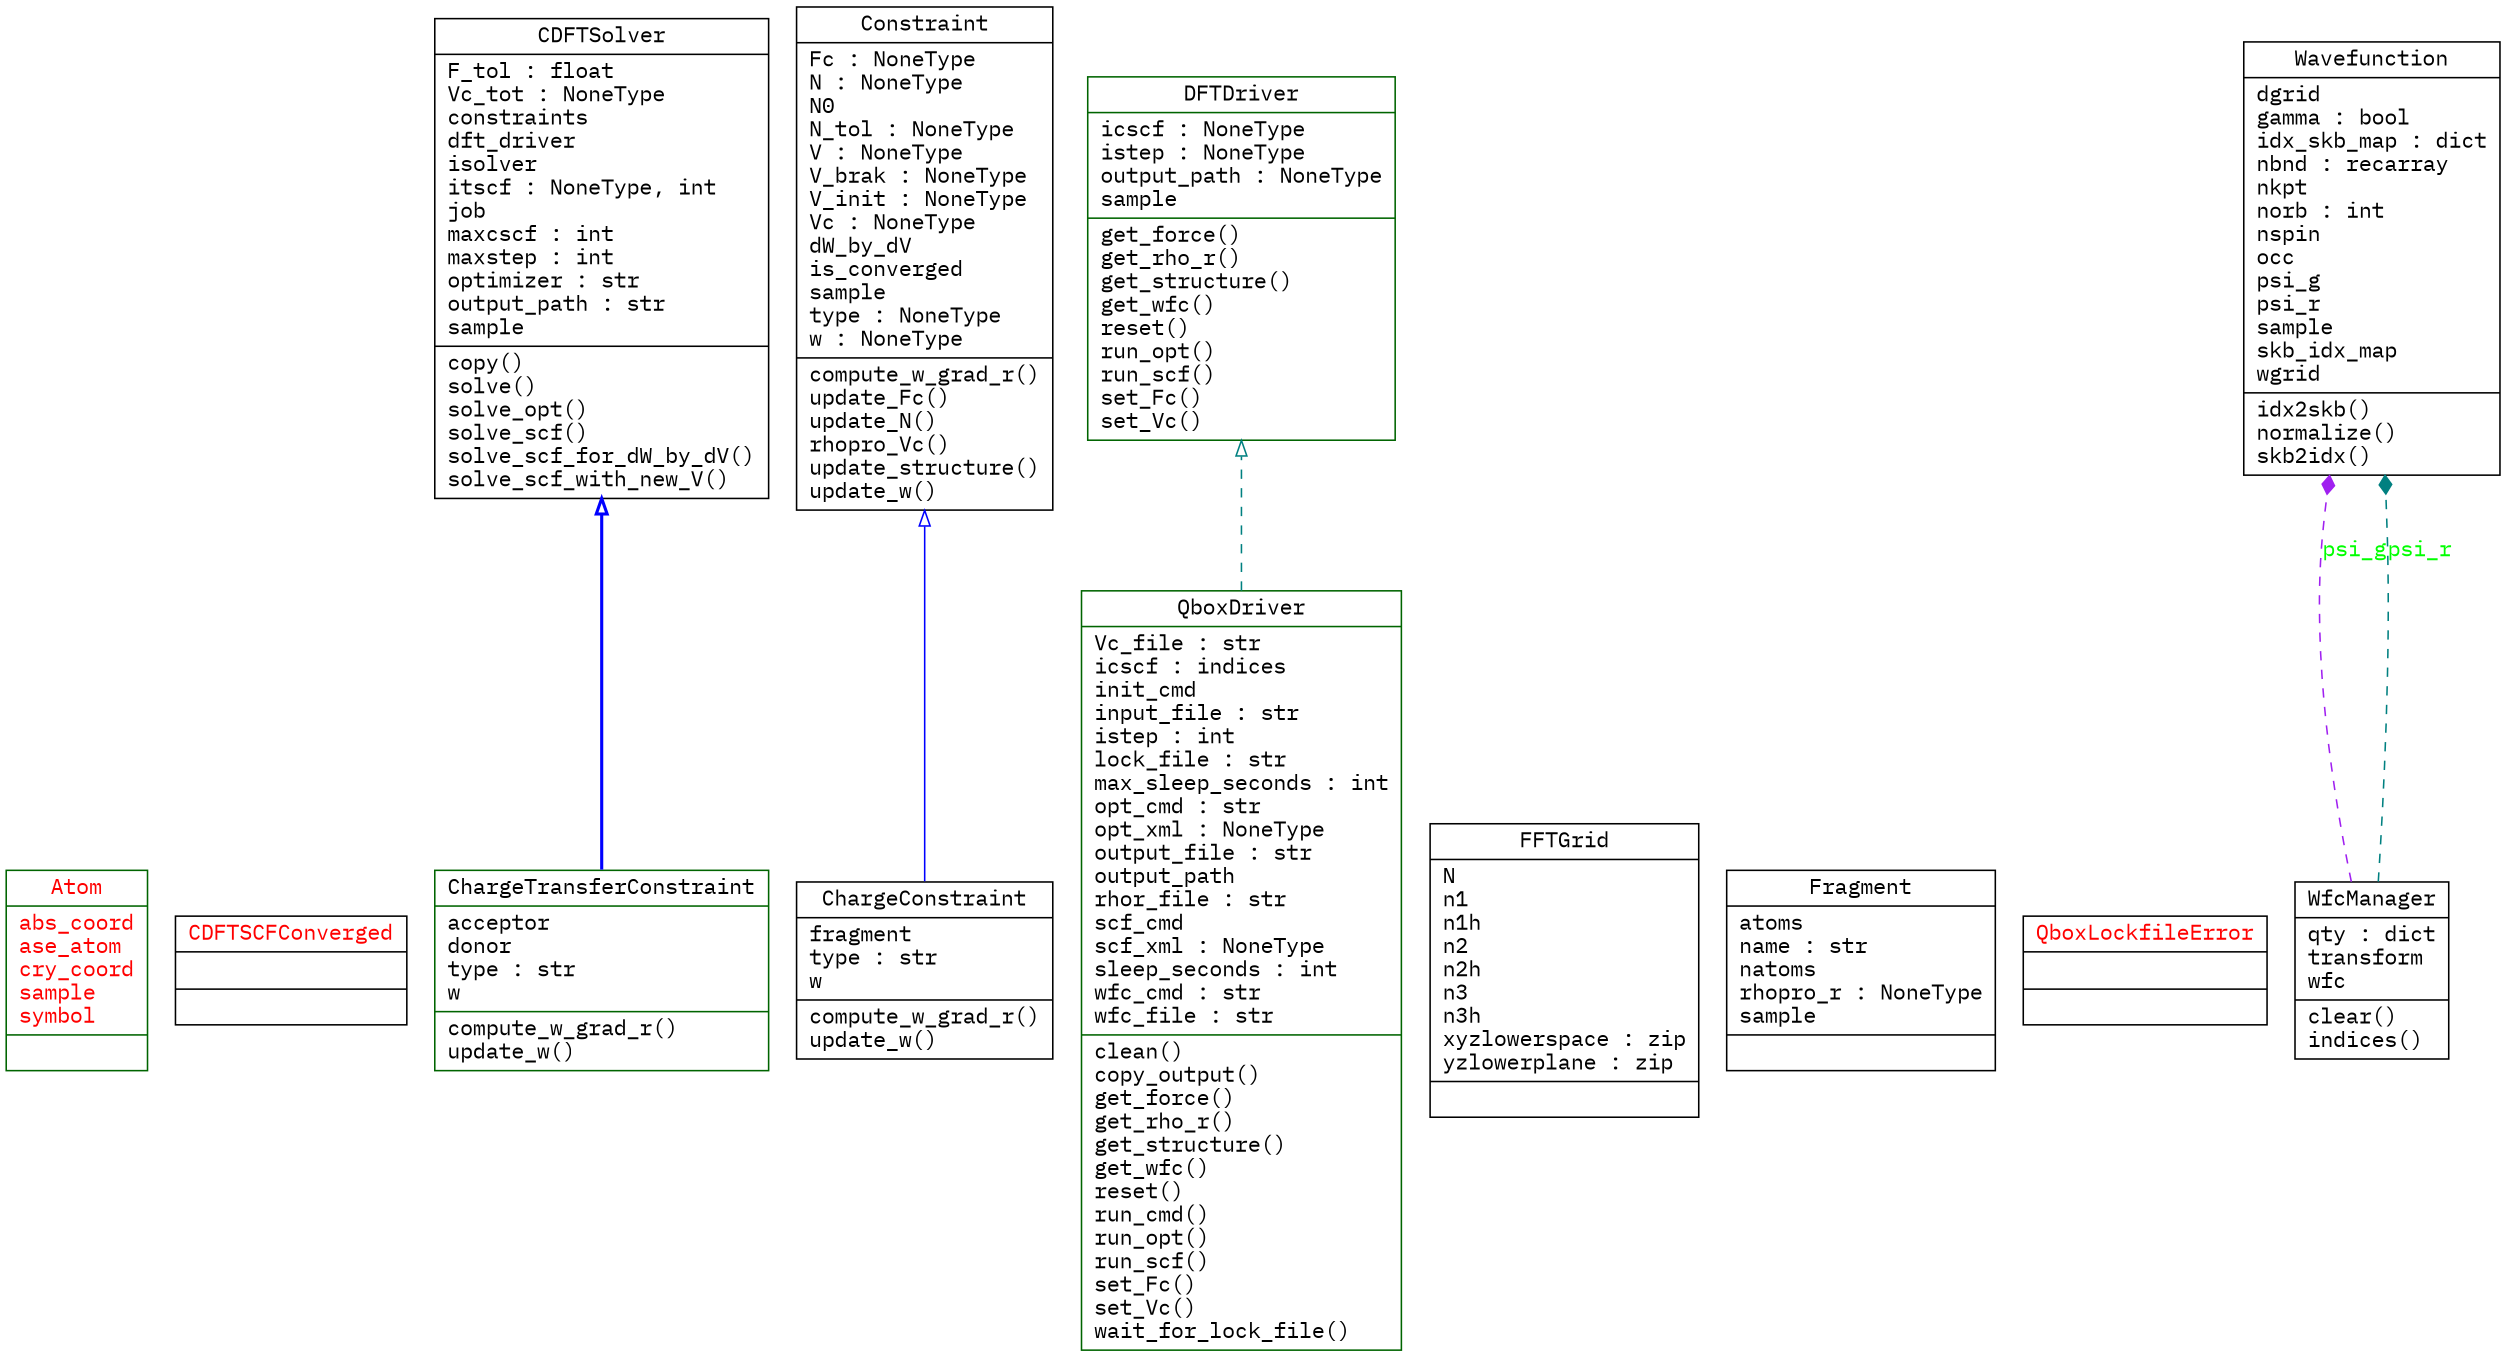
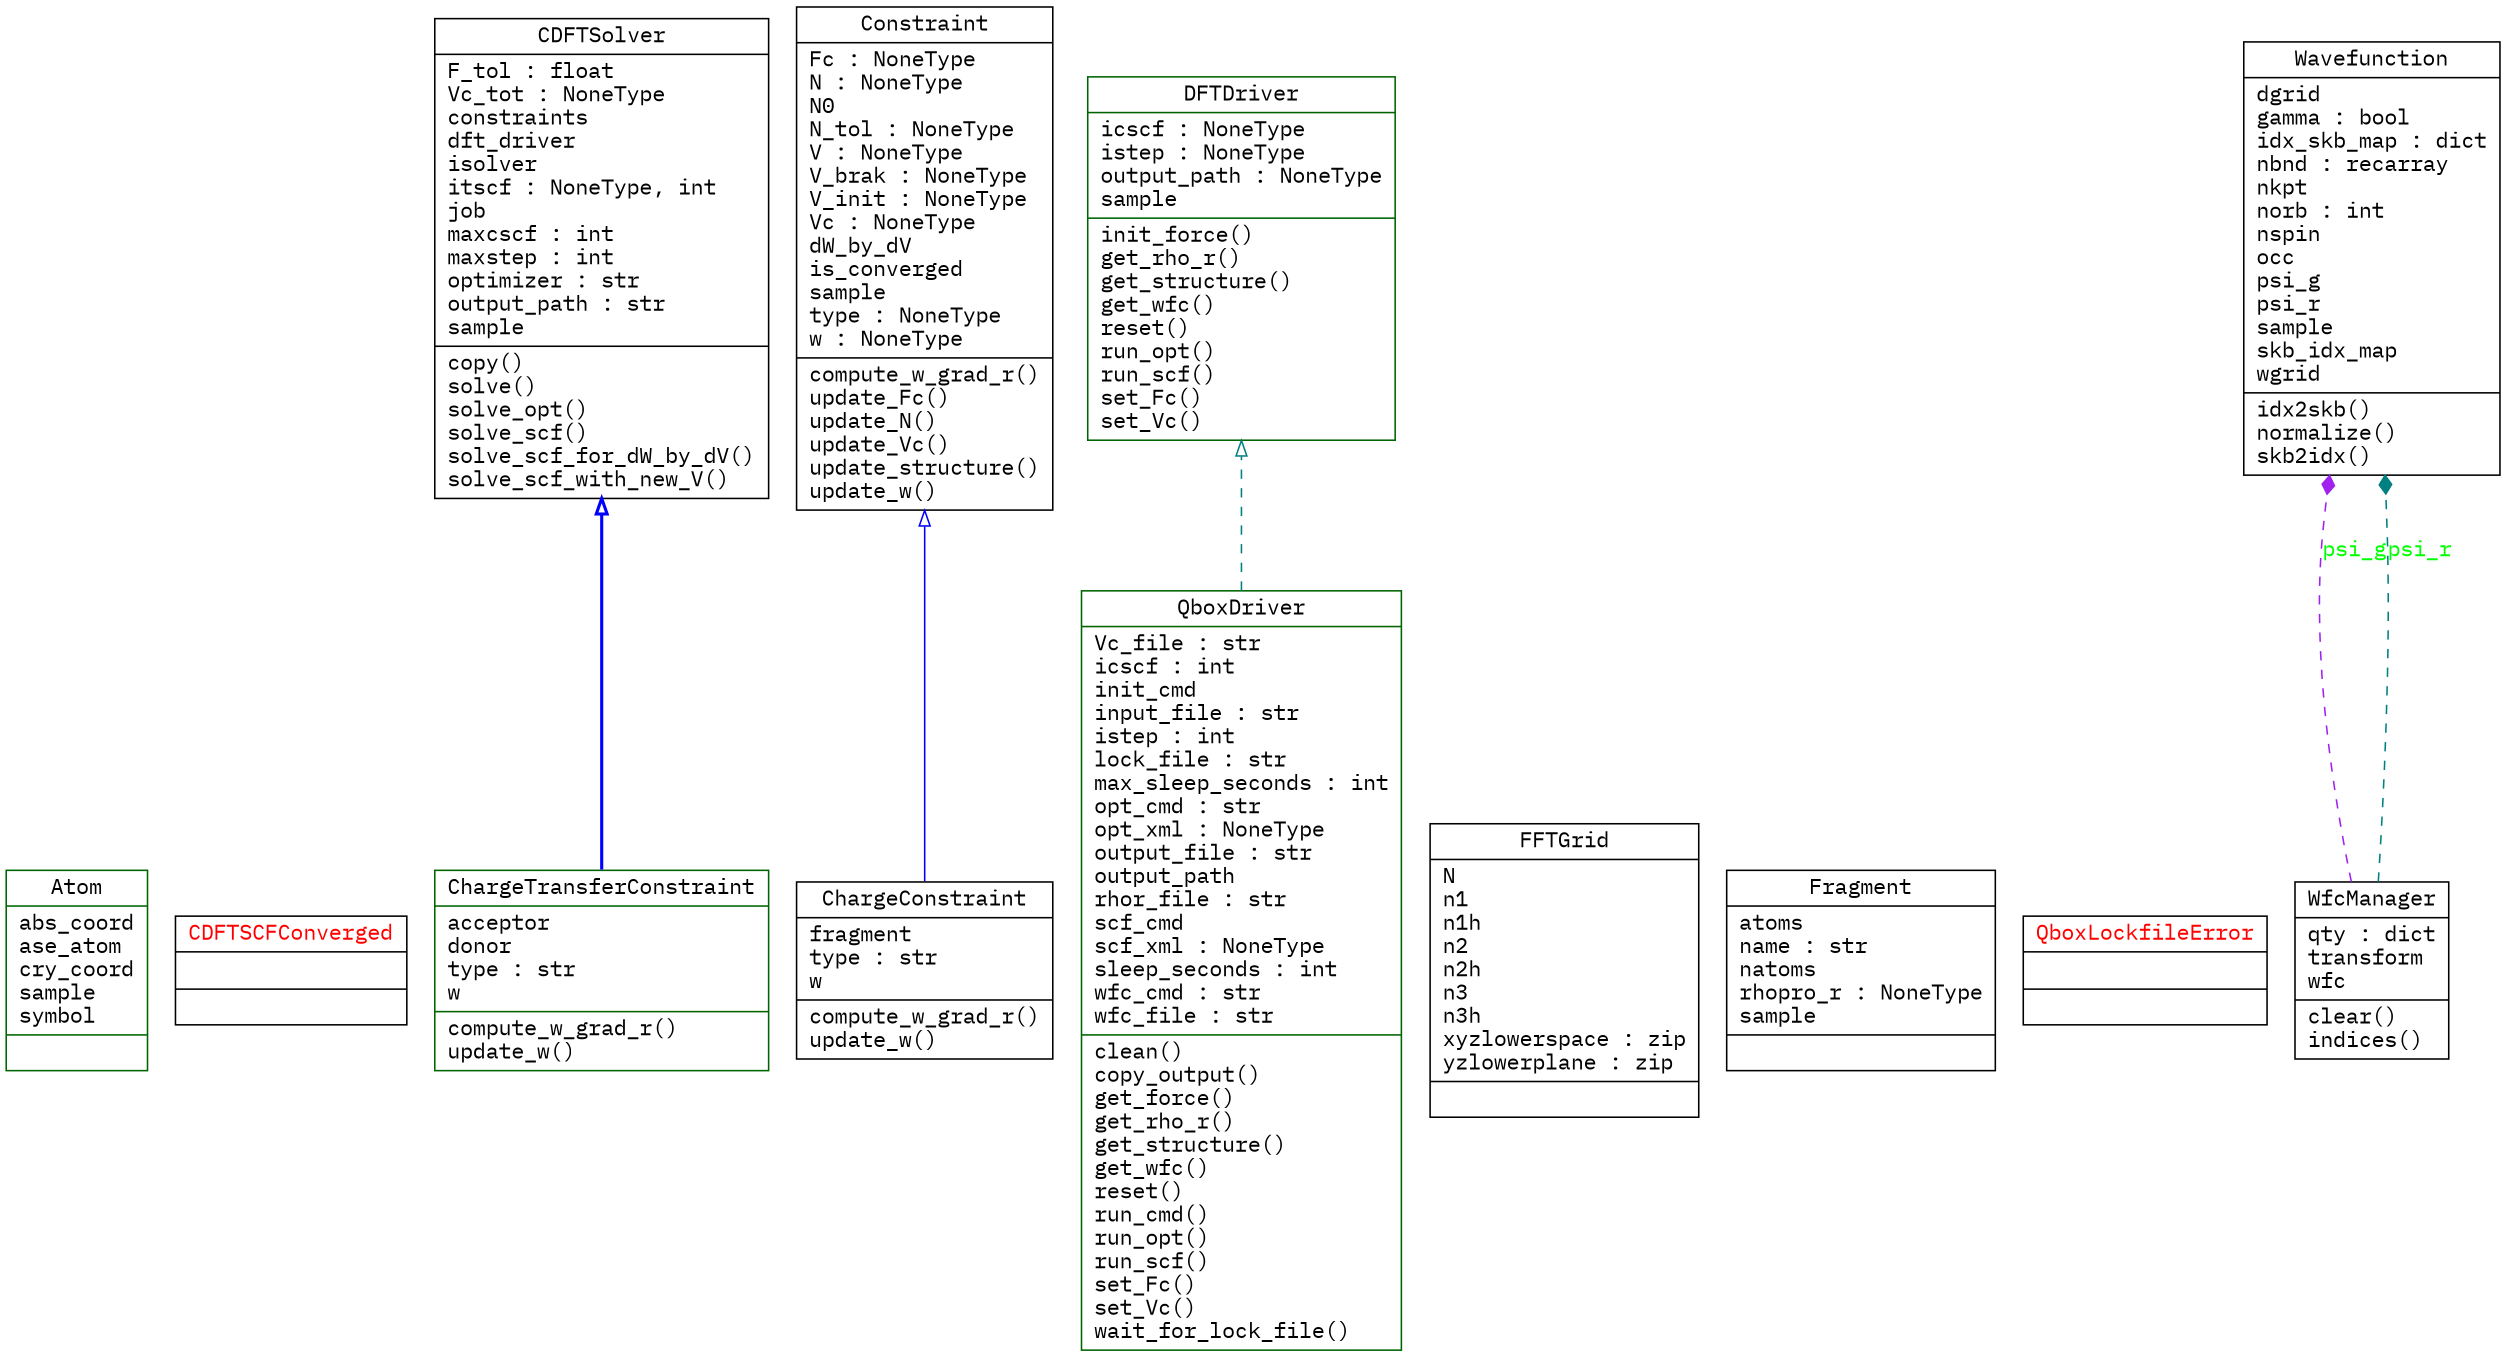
node "DFTDriver": text "get_force()" -> "init_force()"
node "Constraint": text "rhopro_Vc()" -> "update_Vc()"
node "QboxDriver": text "icscf : indices" -> "icscf : int"
node "Atom": fontcolor red -> black
